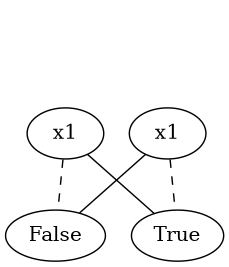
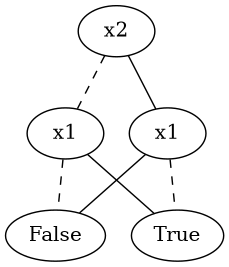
node "x2": added
